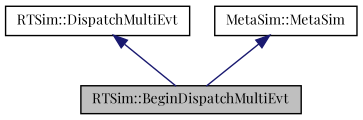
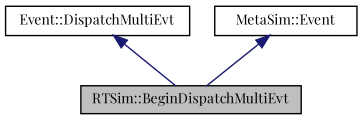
node "RTSim::DispatchMultiEvt": label "RTSim::DispatchMultiEvt" -> "Event::DispatchMultiEvt"
node "MetaSim::MetaSim": label "MetaSim::MetaSim" -> "MetaSim::Event"
